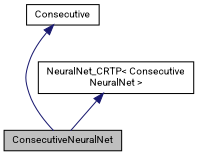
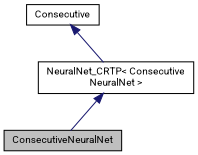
edge "ConsecutiveNeuralNet" -> "Consecutive": now "NeuralNet_CRTP< Consecutive NeuralNet >" -> "Consecutive"
